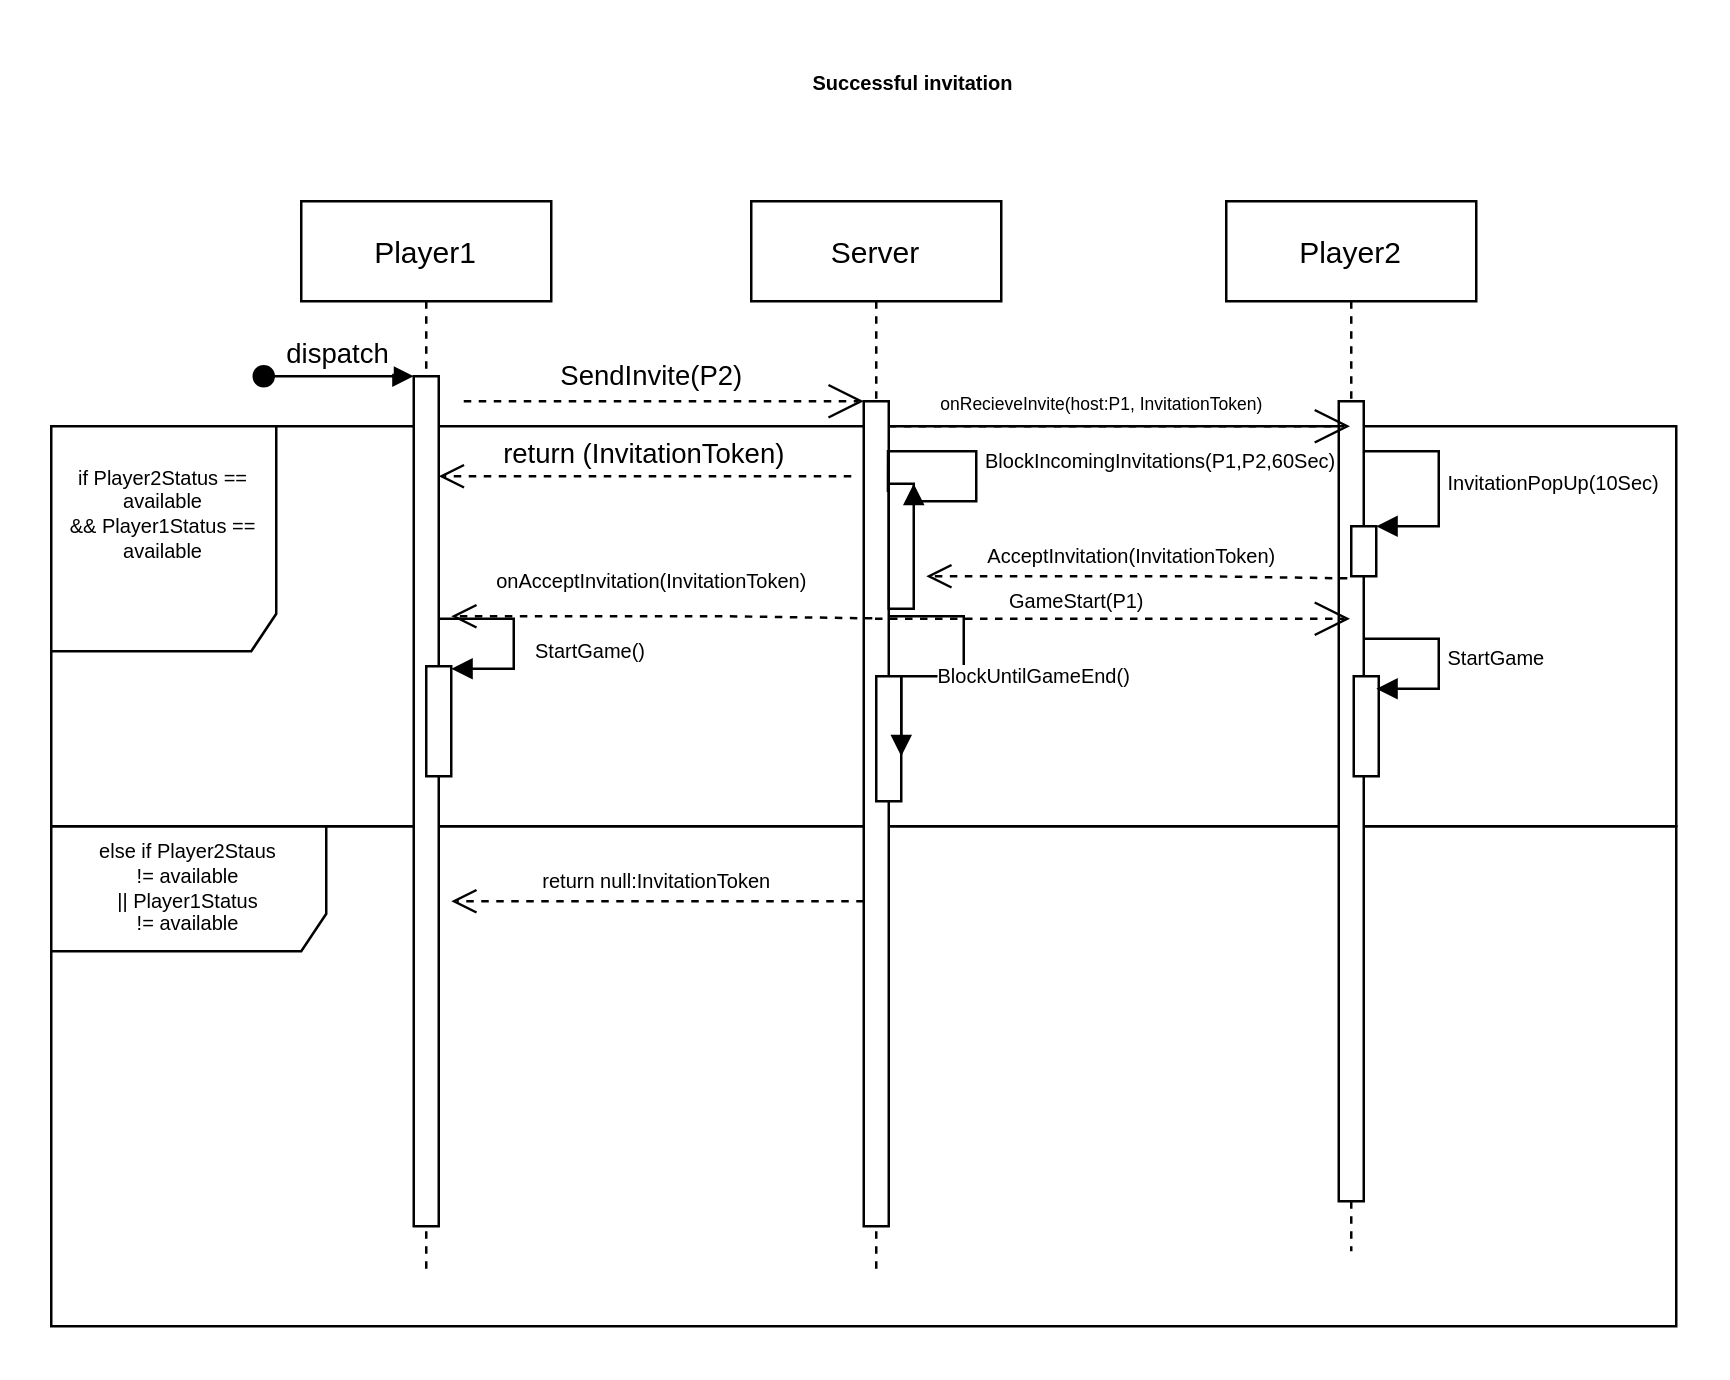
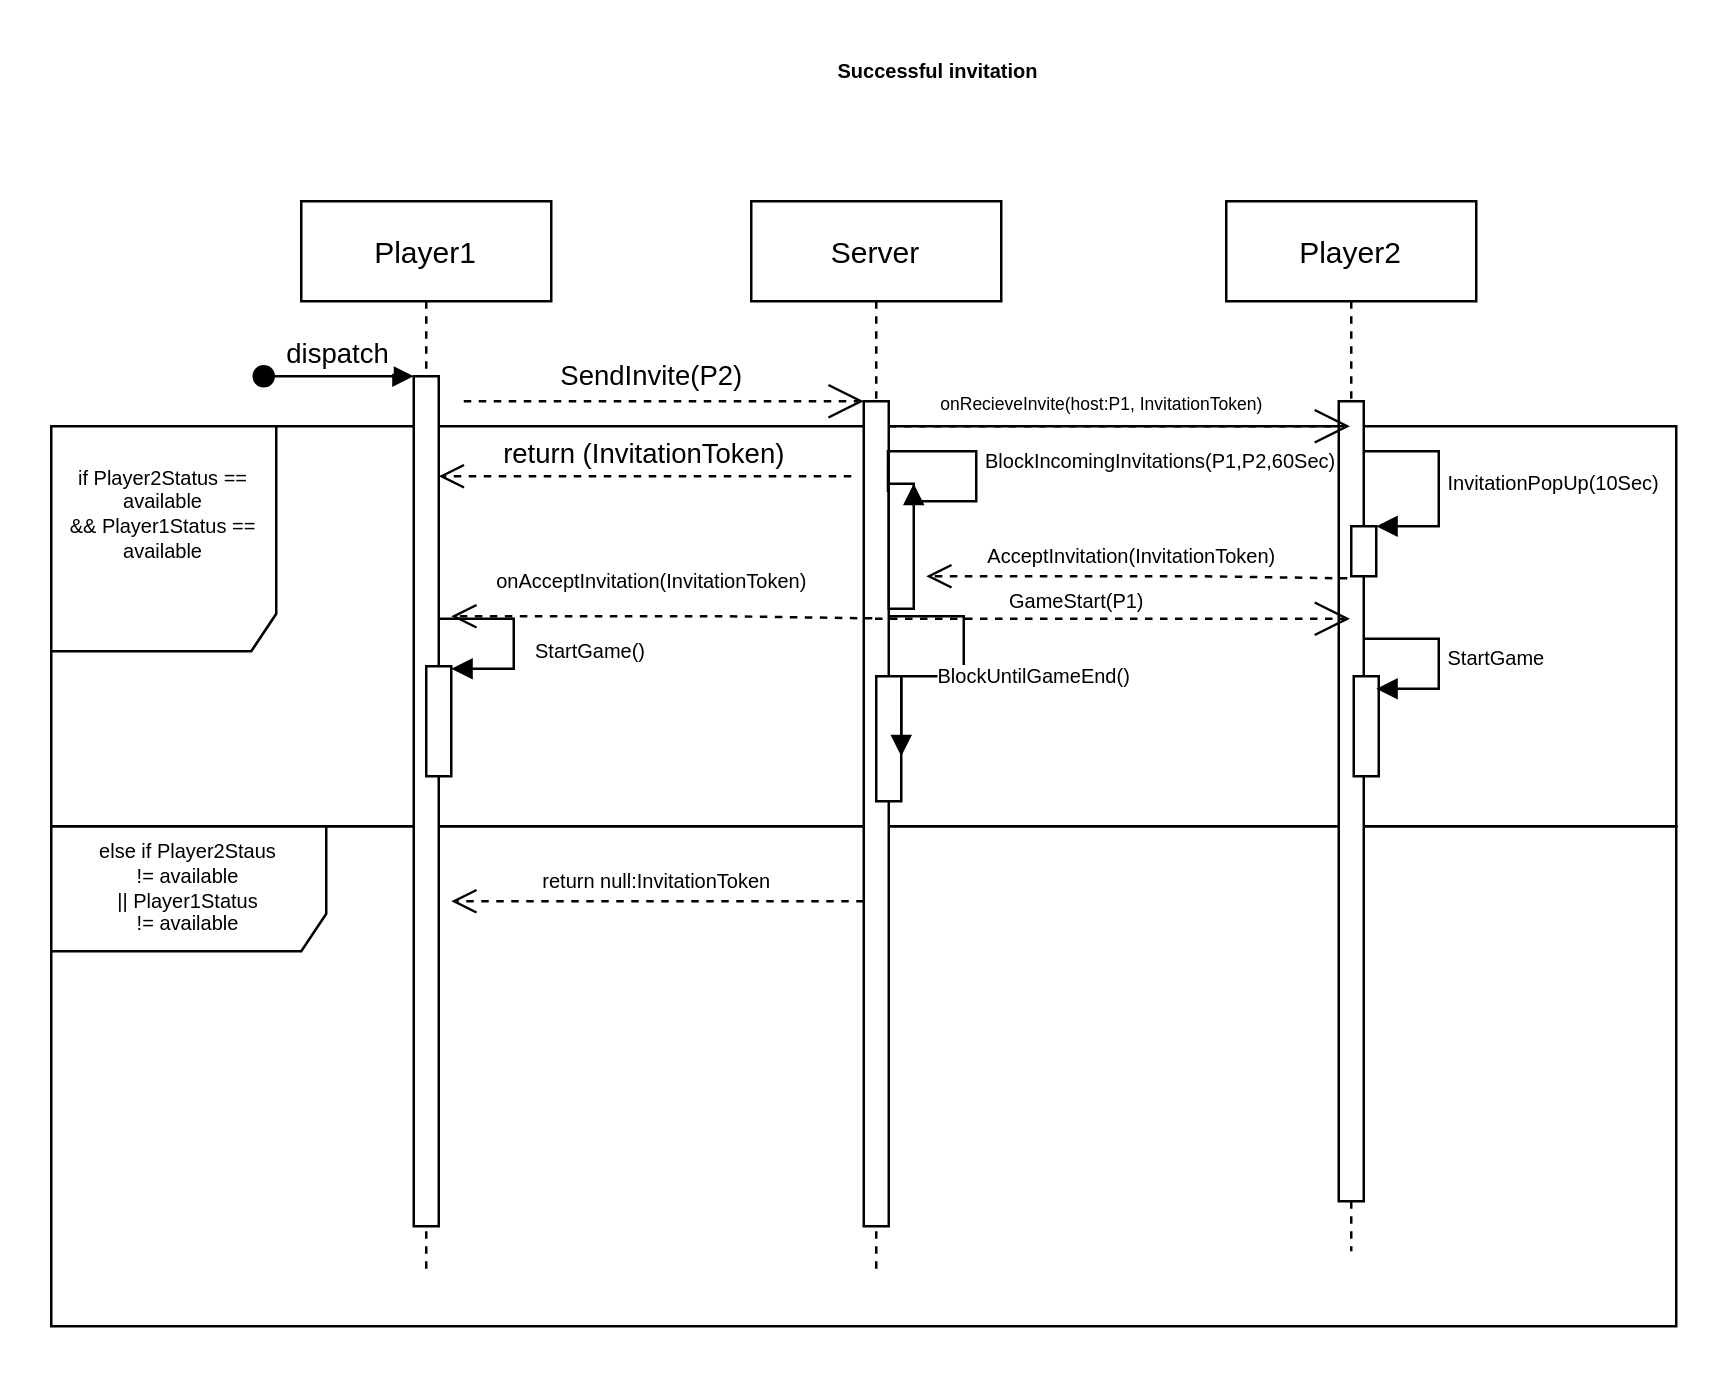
node "Successful invitation": moved (914, 84) -> (939, 71)
